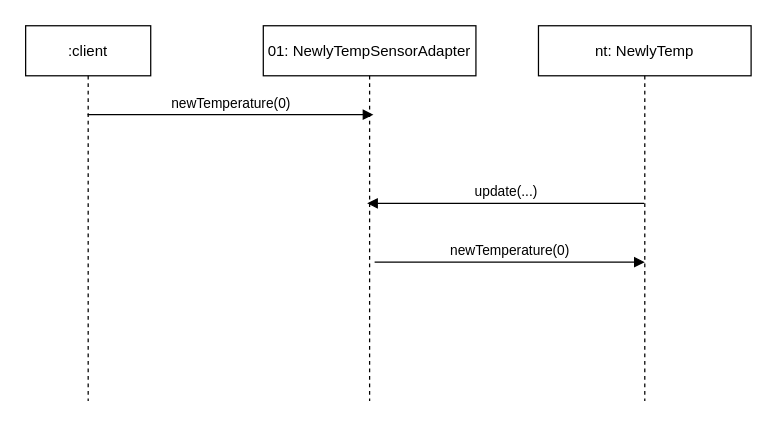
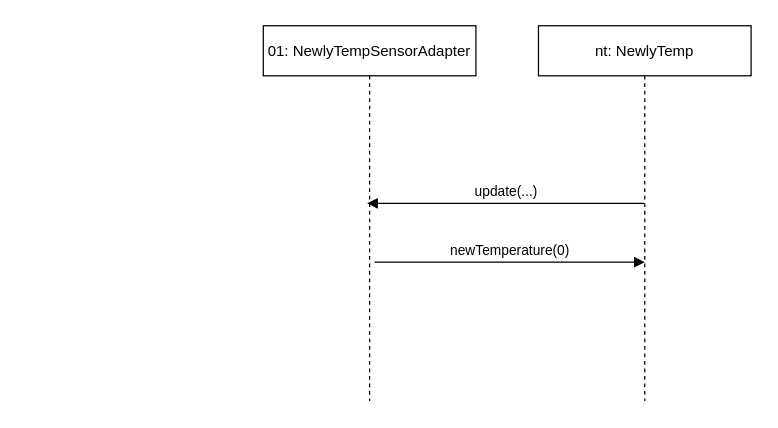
edge ":client" -> "01: NewlyTempSensorAdapter": removed, label "newTemperature(0)"
node ":client": removed
